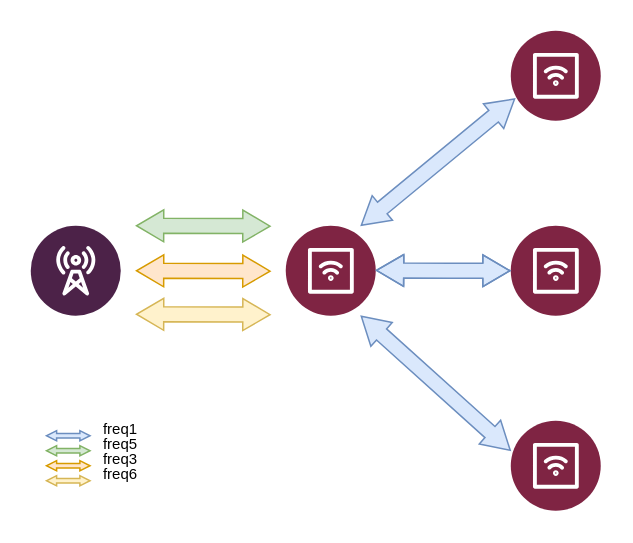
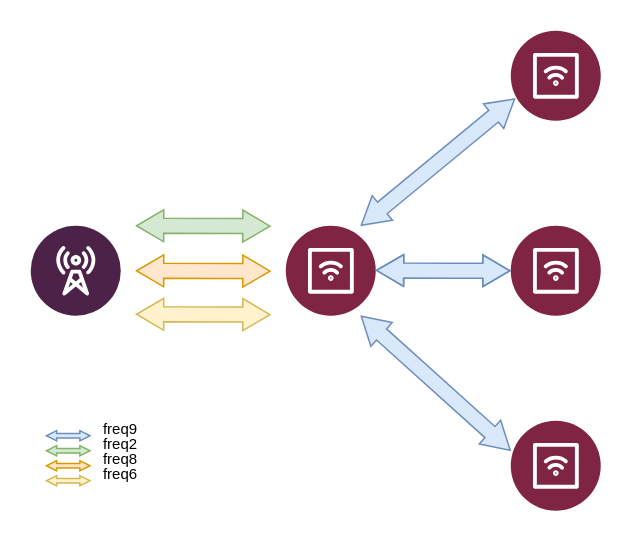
node "freq1": label "freq1" -> "freq9"
node "freq5": label "freq5" -> "freq2"
node "freq3": label "freq3" -> "freq8"
